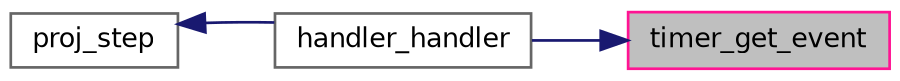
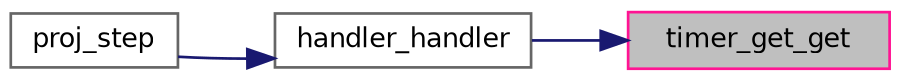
edge "handler_handler" -> "proj_step": reversed
node "timer_get_event": label "timer_get_event" -> "timer_get_get"
